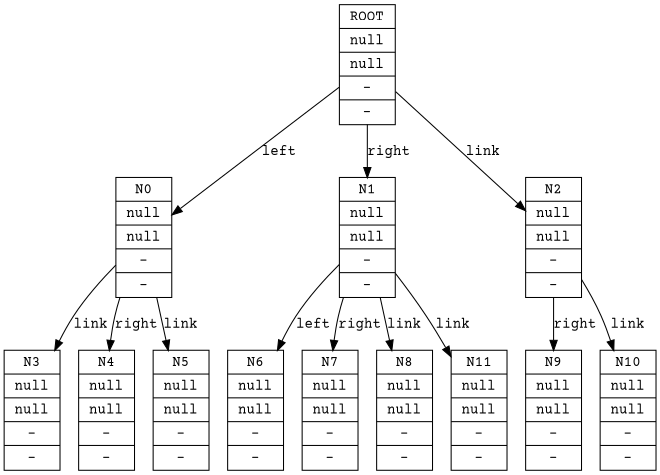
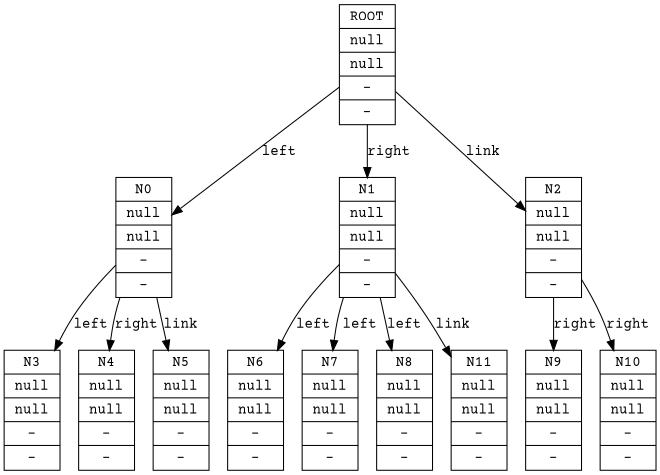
edge "N0" -> "N3": label "link" -> "left"
edge "N1" -> "N7": label "right" -> "left"
edge "N1" -> "N8": label "link" -> "left"
edge "N2" -> "N10": label "link" -> "right"
